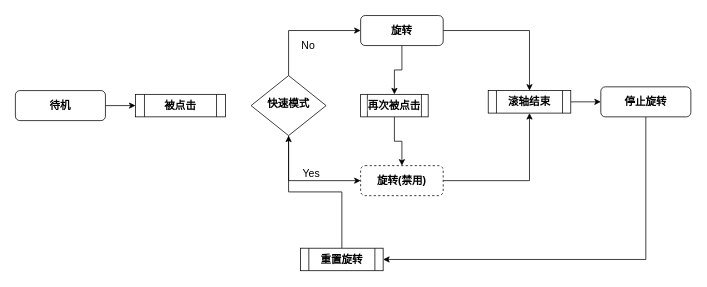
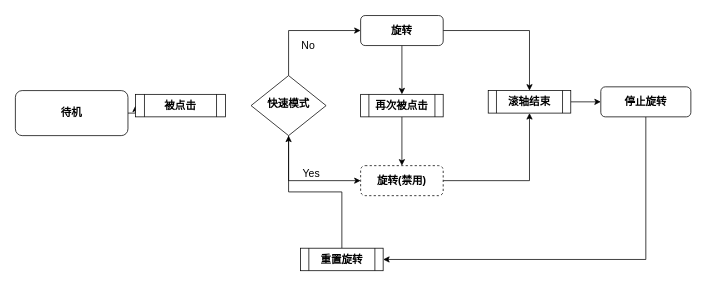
node "待机": size 90x30 -> 113x45
node "再次被点击": size 68x23 -> 83x23
